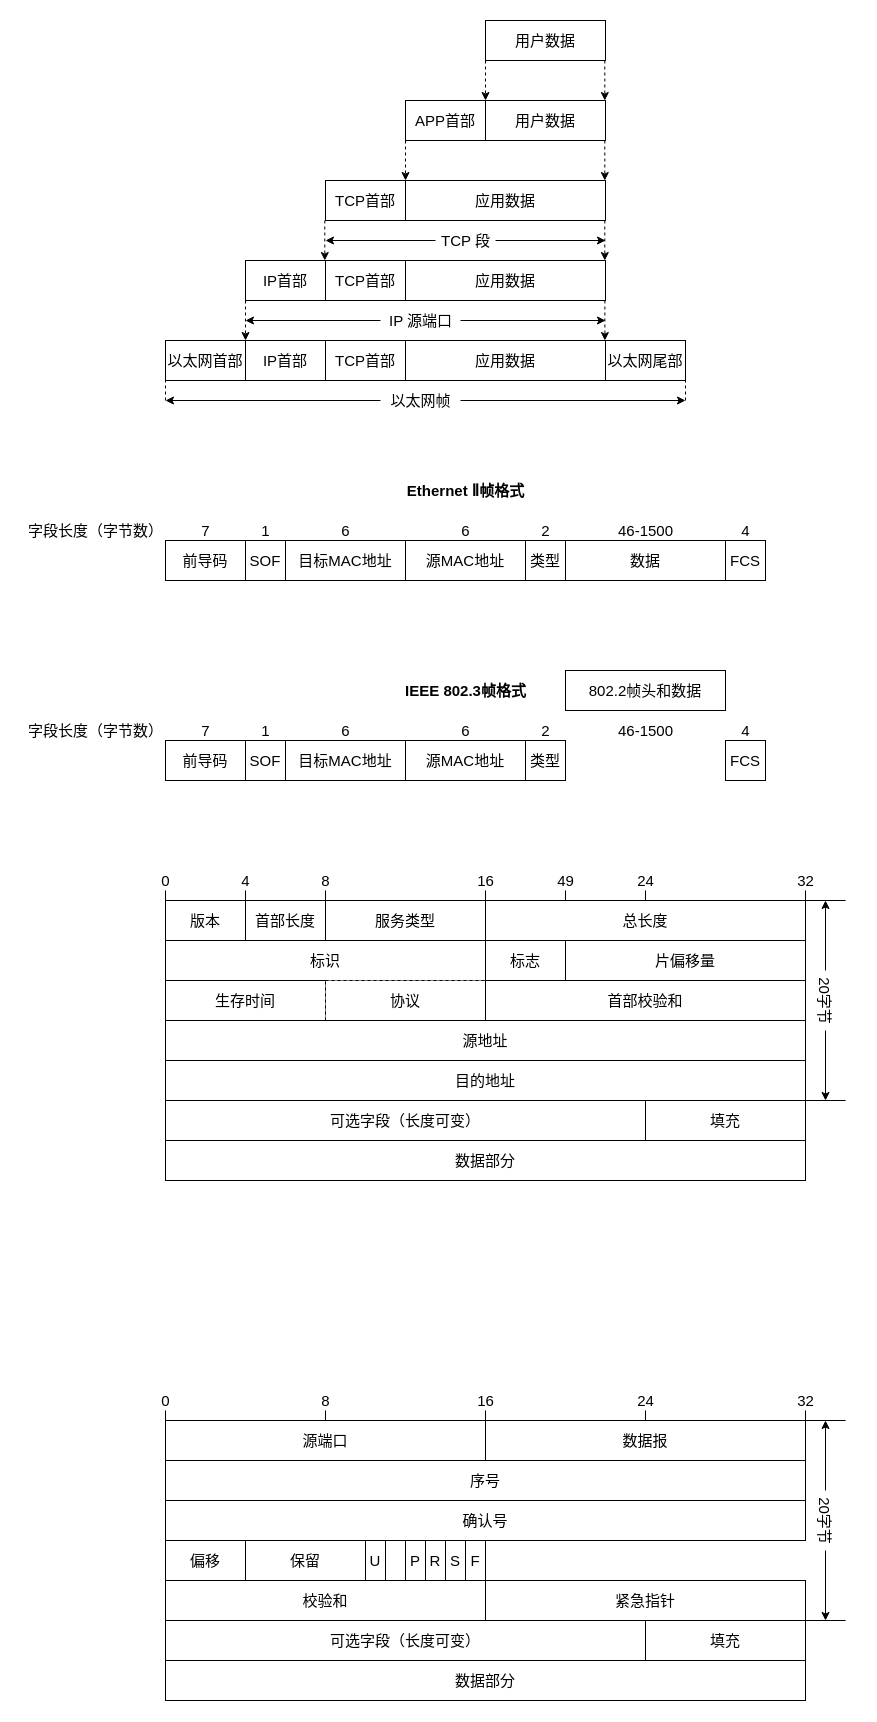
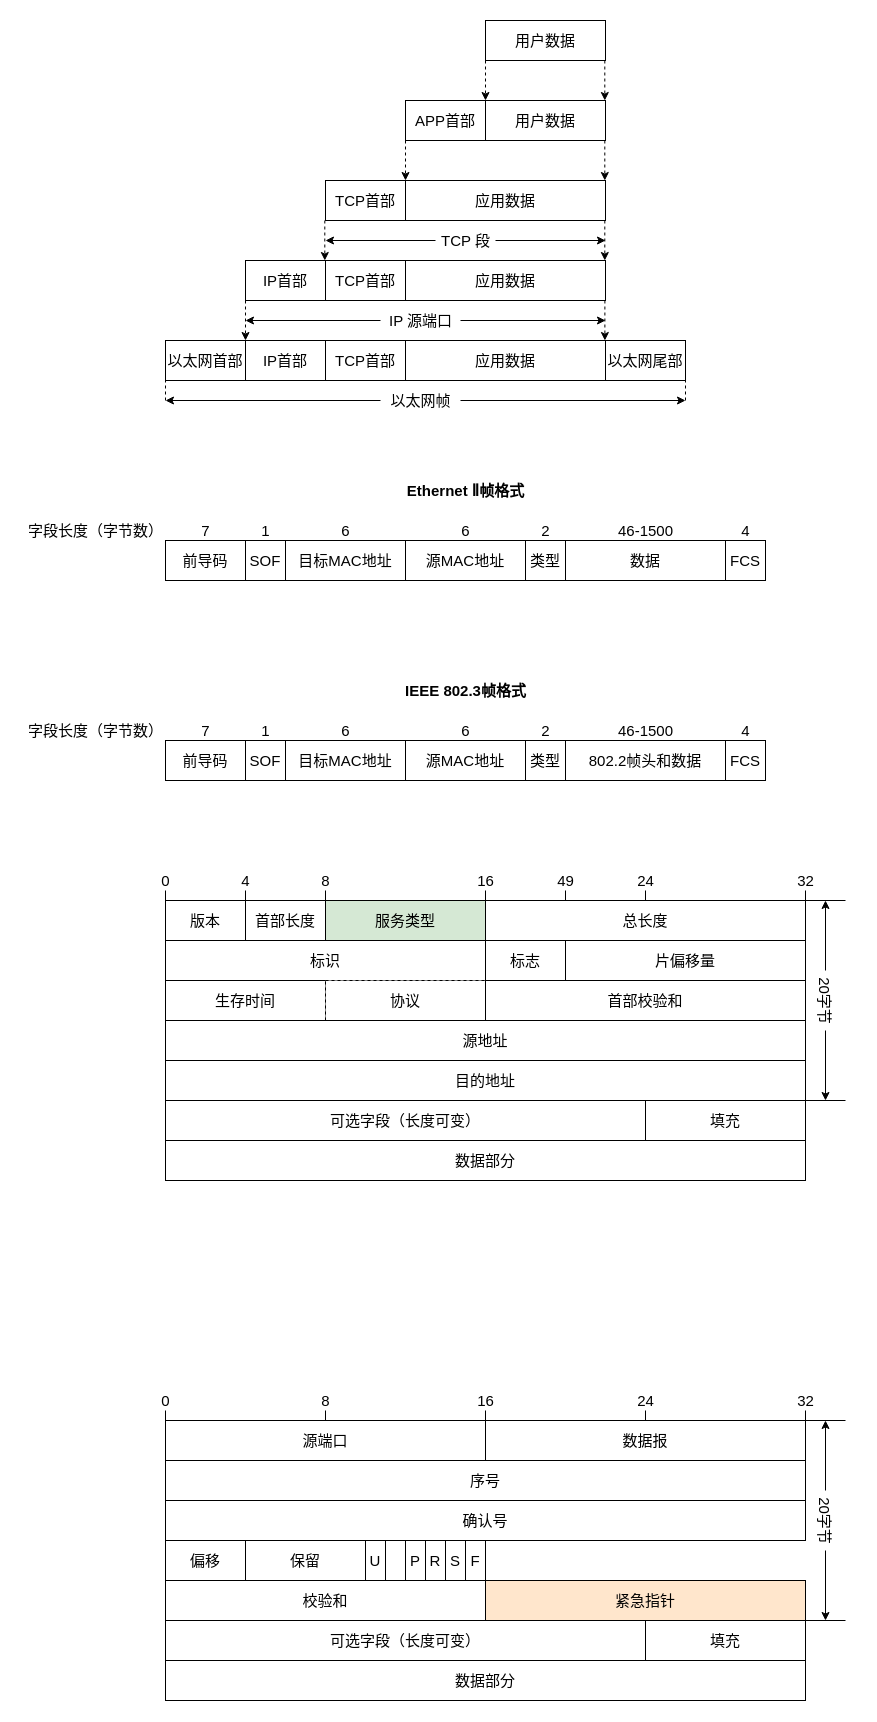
node "802.2帧头和数据": moved (646, 691) -> (646, 761)
node "服务类型": fillcolor #ffffff -> #d5e8d4
node "紧急指针": fillcolor #ffffff -> #ffe6cc
